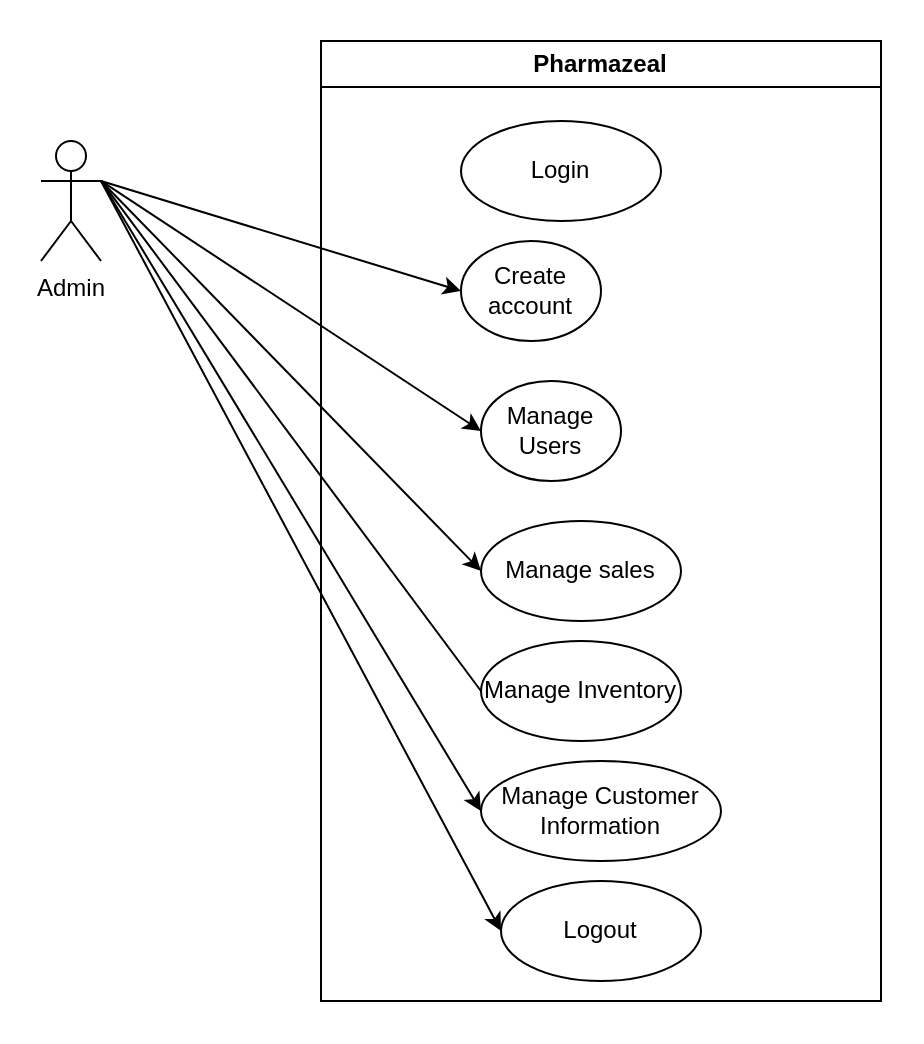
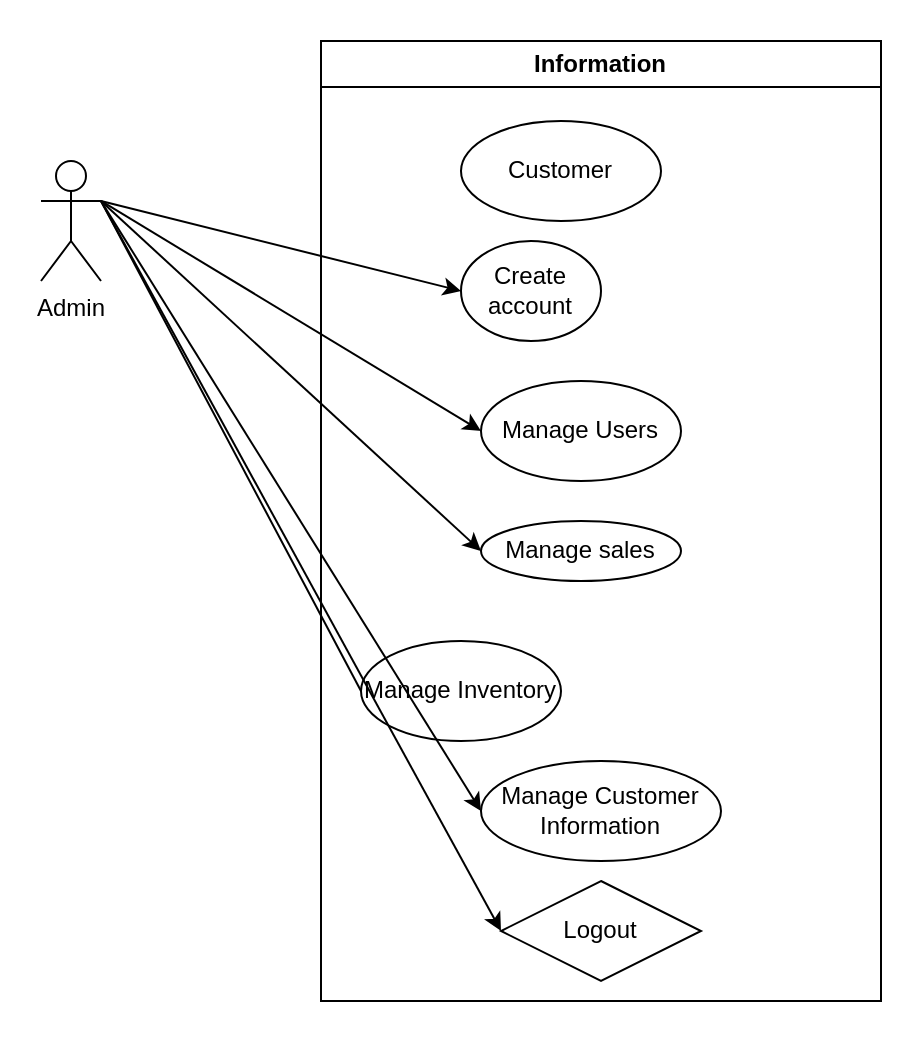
node "Pharmazeal": label "Pharmazeal" -> "Information"
node "Login": label "Login" -> "Customer"
node "Admin": moved (71, 201) -> (71, 221)
node "Manage Users": size 140x100 -> 200x100
node "Manage sales": size 200x100 -> 200x60
node "Manage Inventory": moved (581, 691) -> (461, 691)
node "Logout": shape ellipse -> diamond
